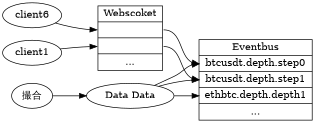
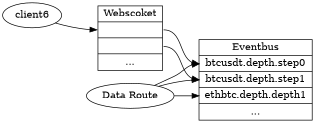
node "client1": removed
node "撮合": removed
node "Data Data": label "Data Data" -> "Data Route"
